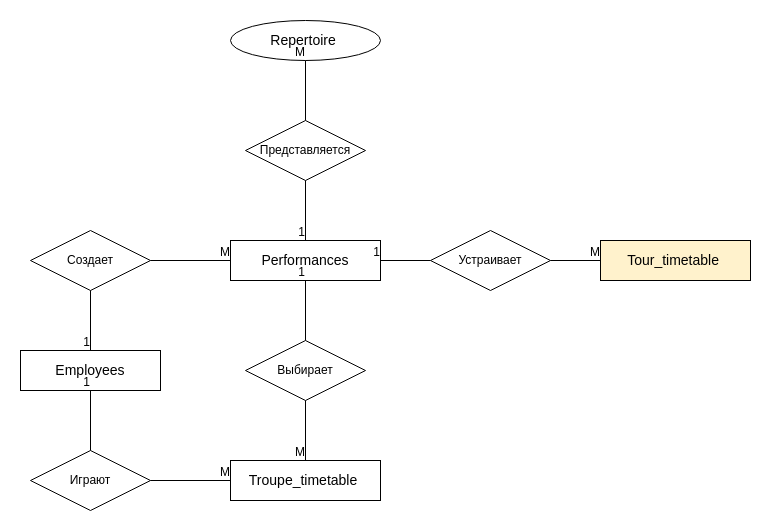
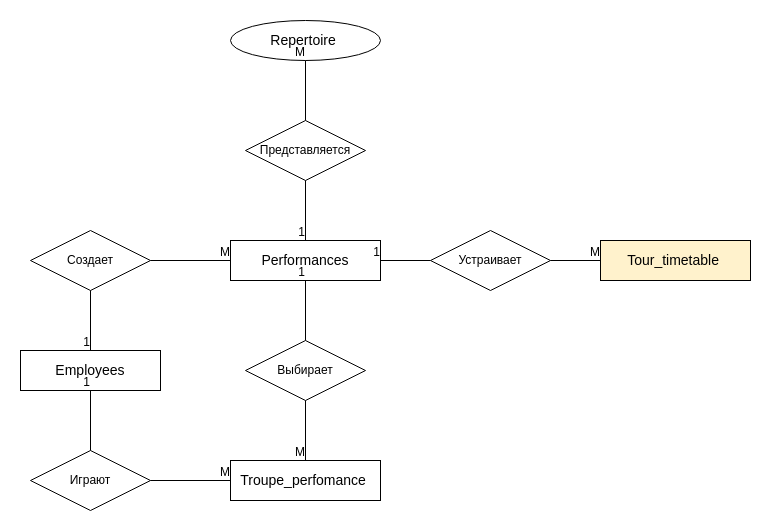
node "Troupe_timetable": label "Troupe_timetable" -> "Troupe_perfomance"
